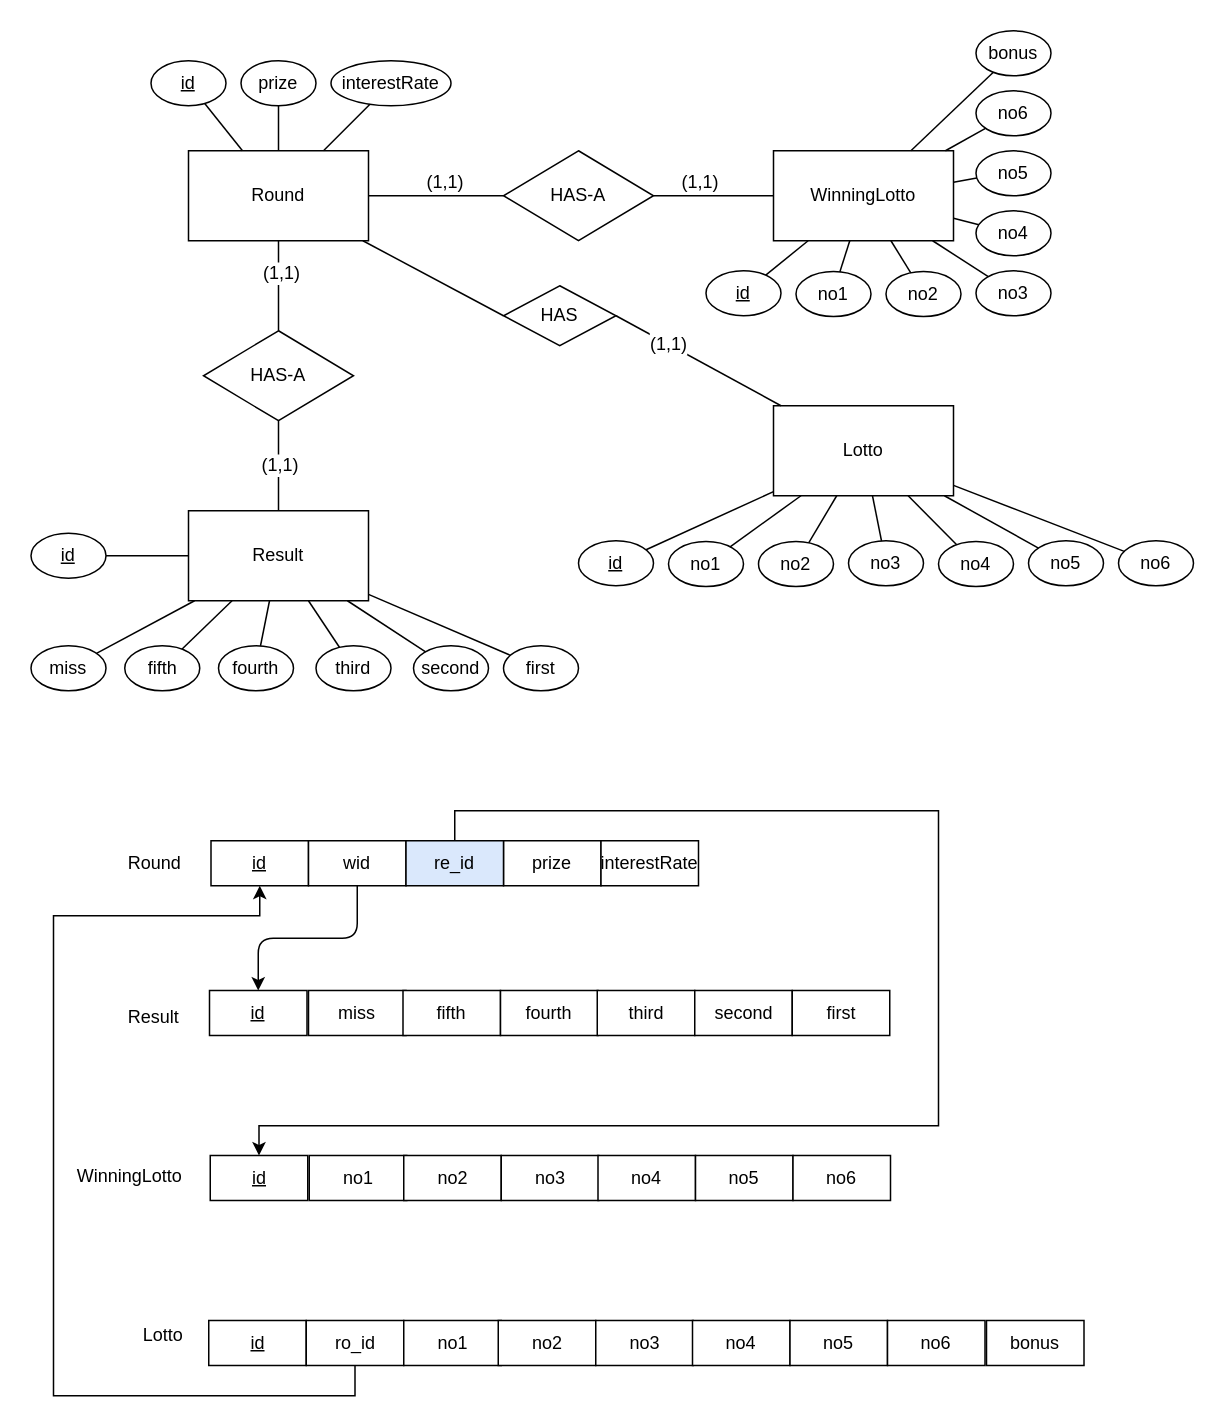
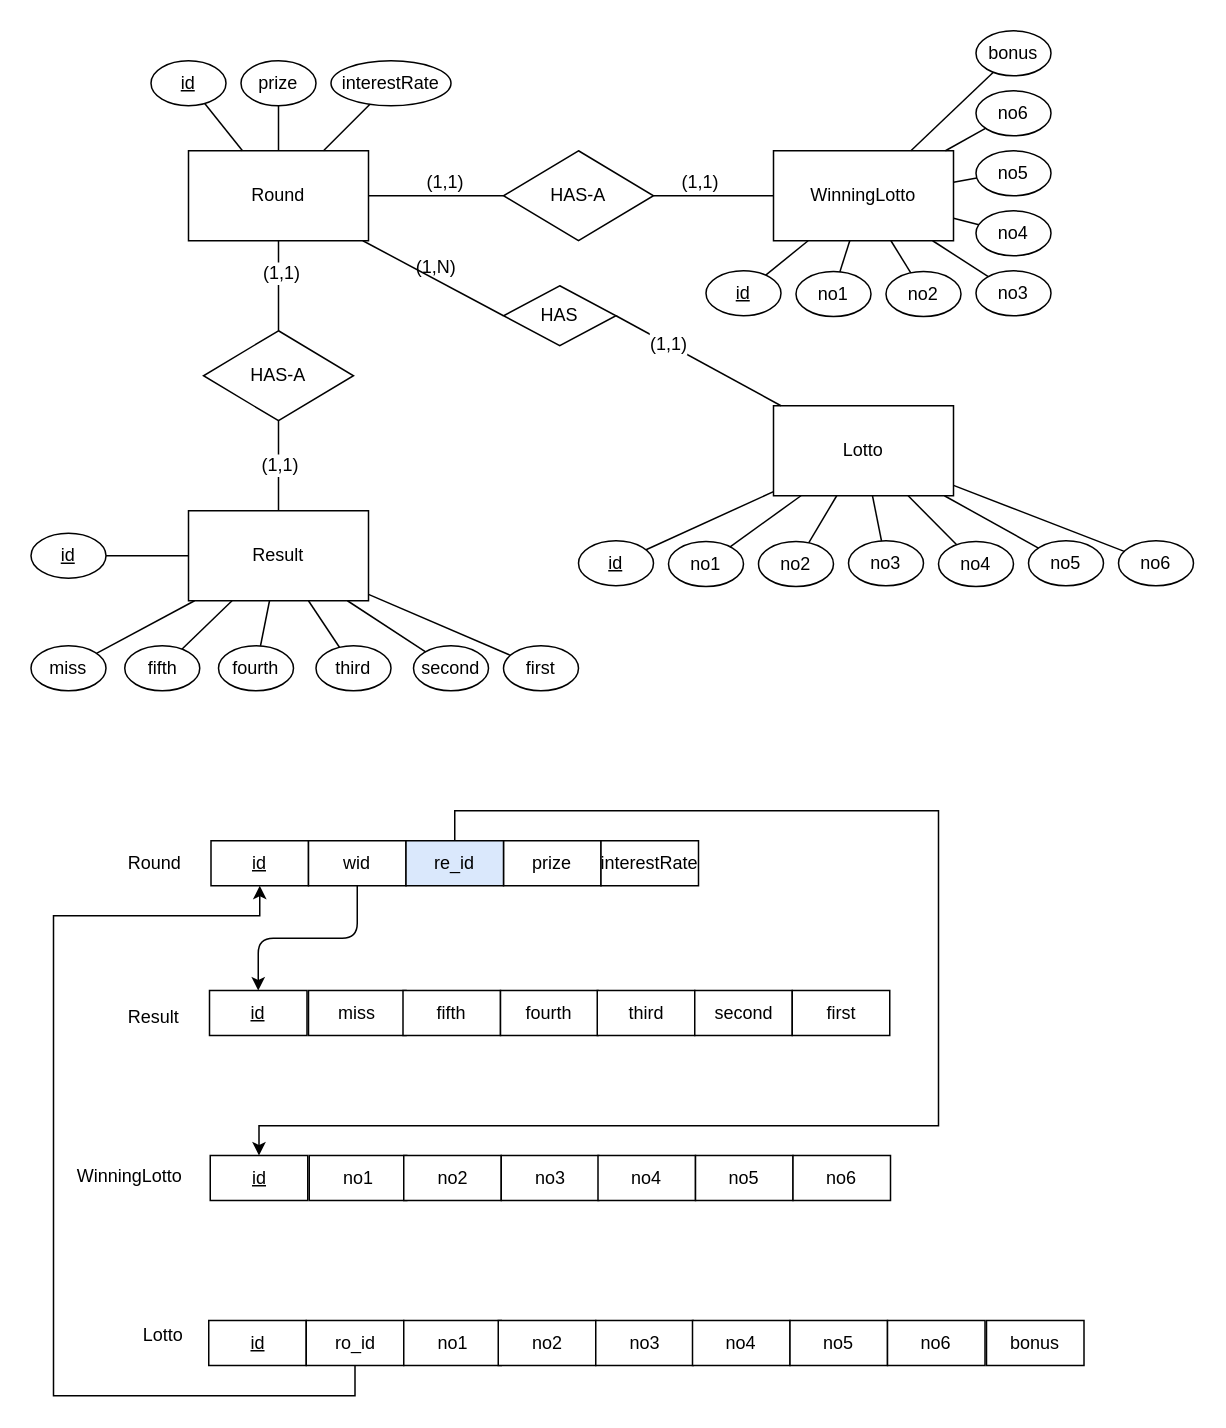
node "(1,N)": added
